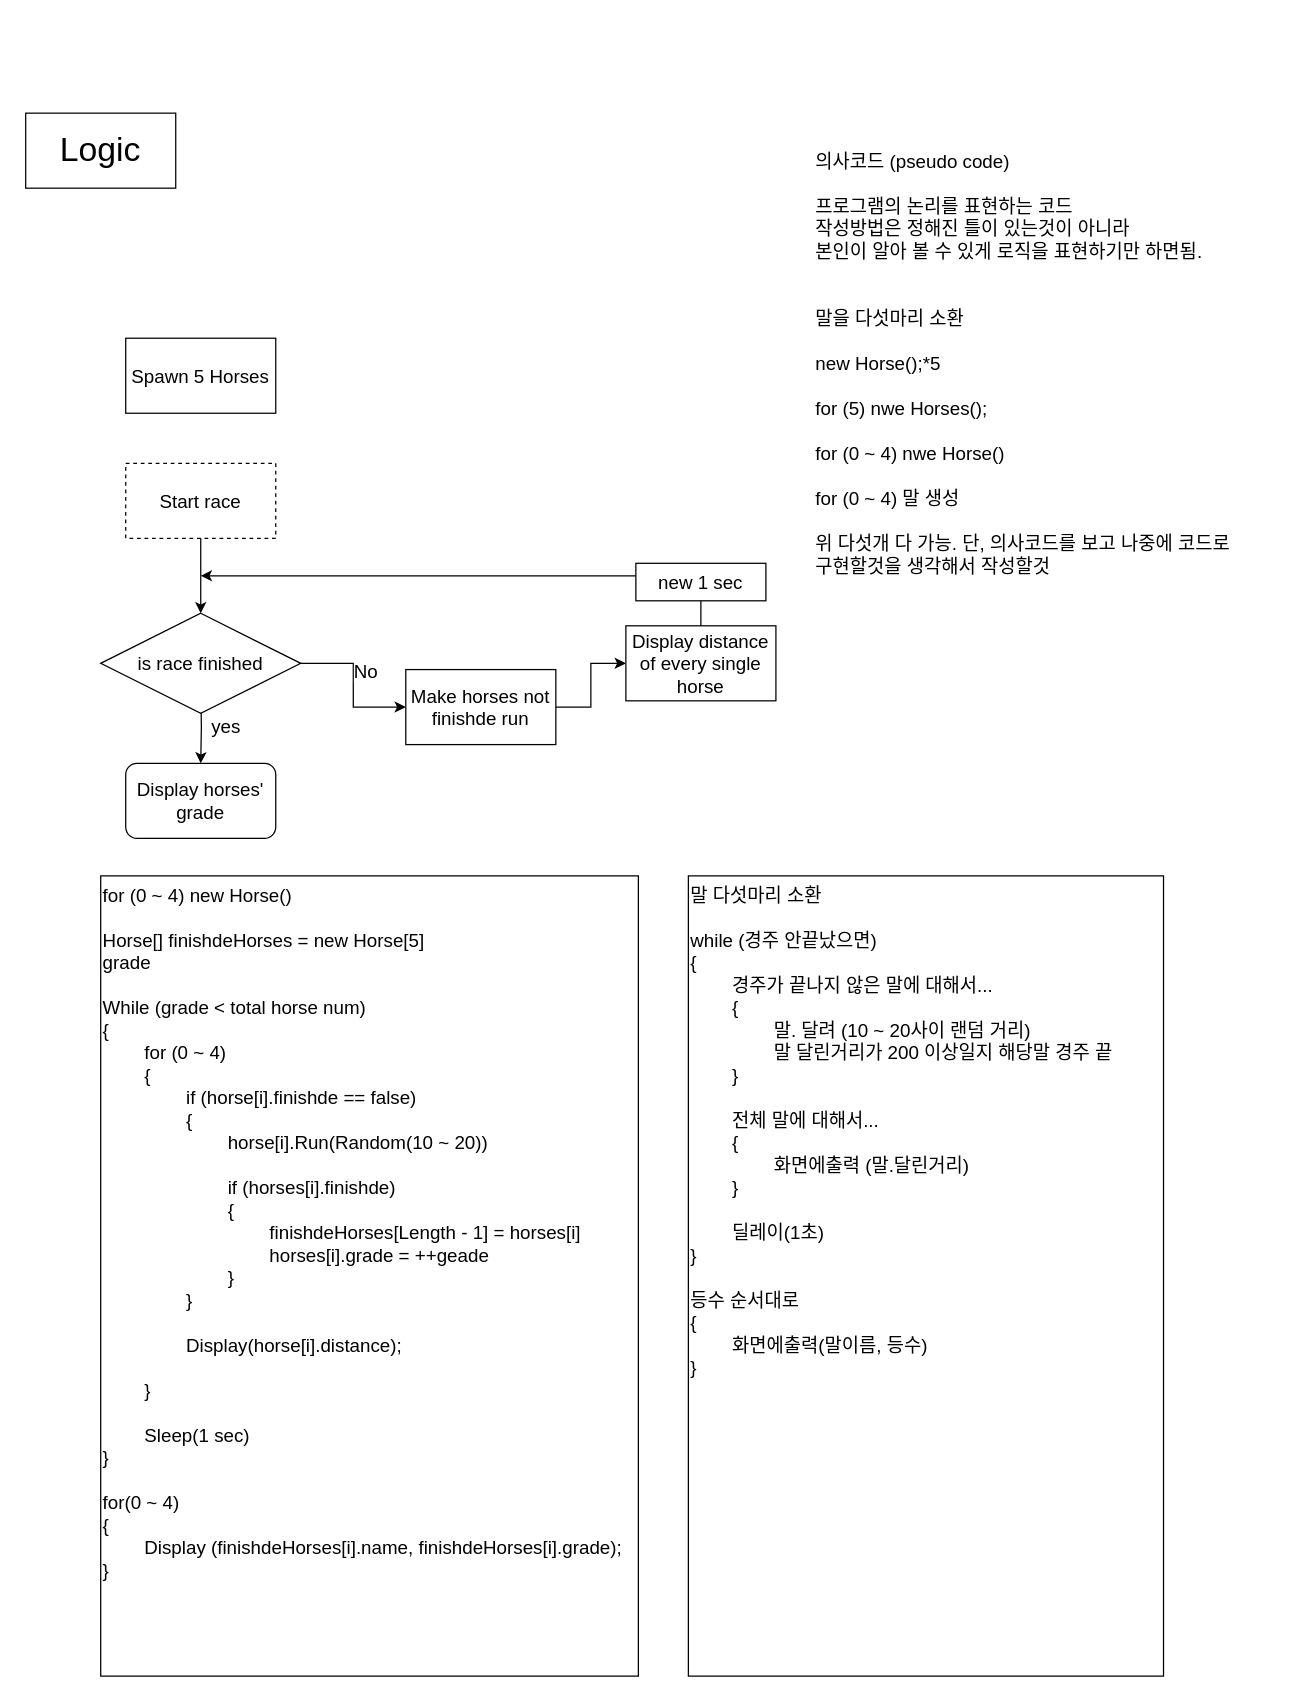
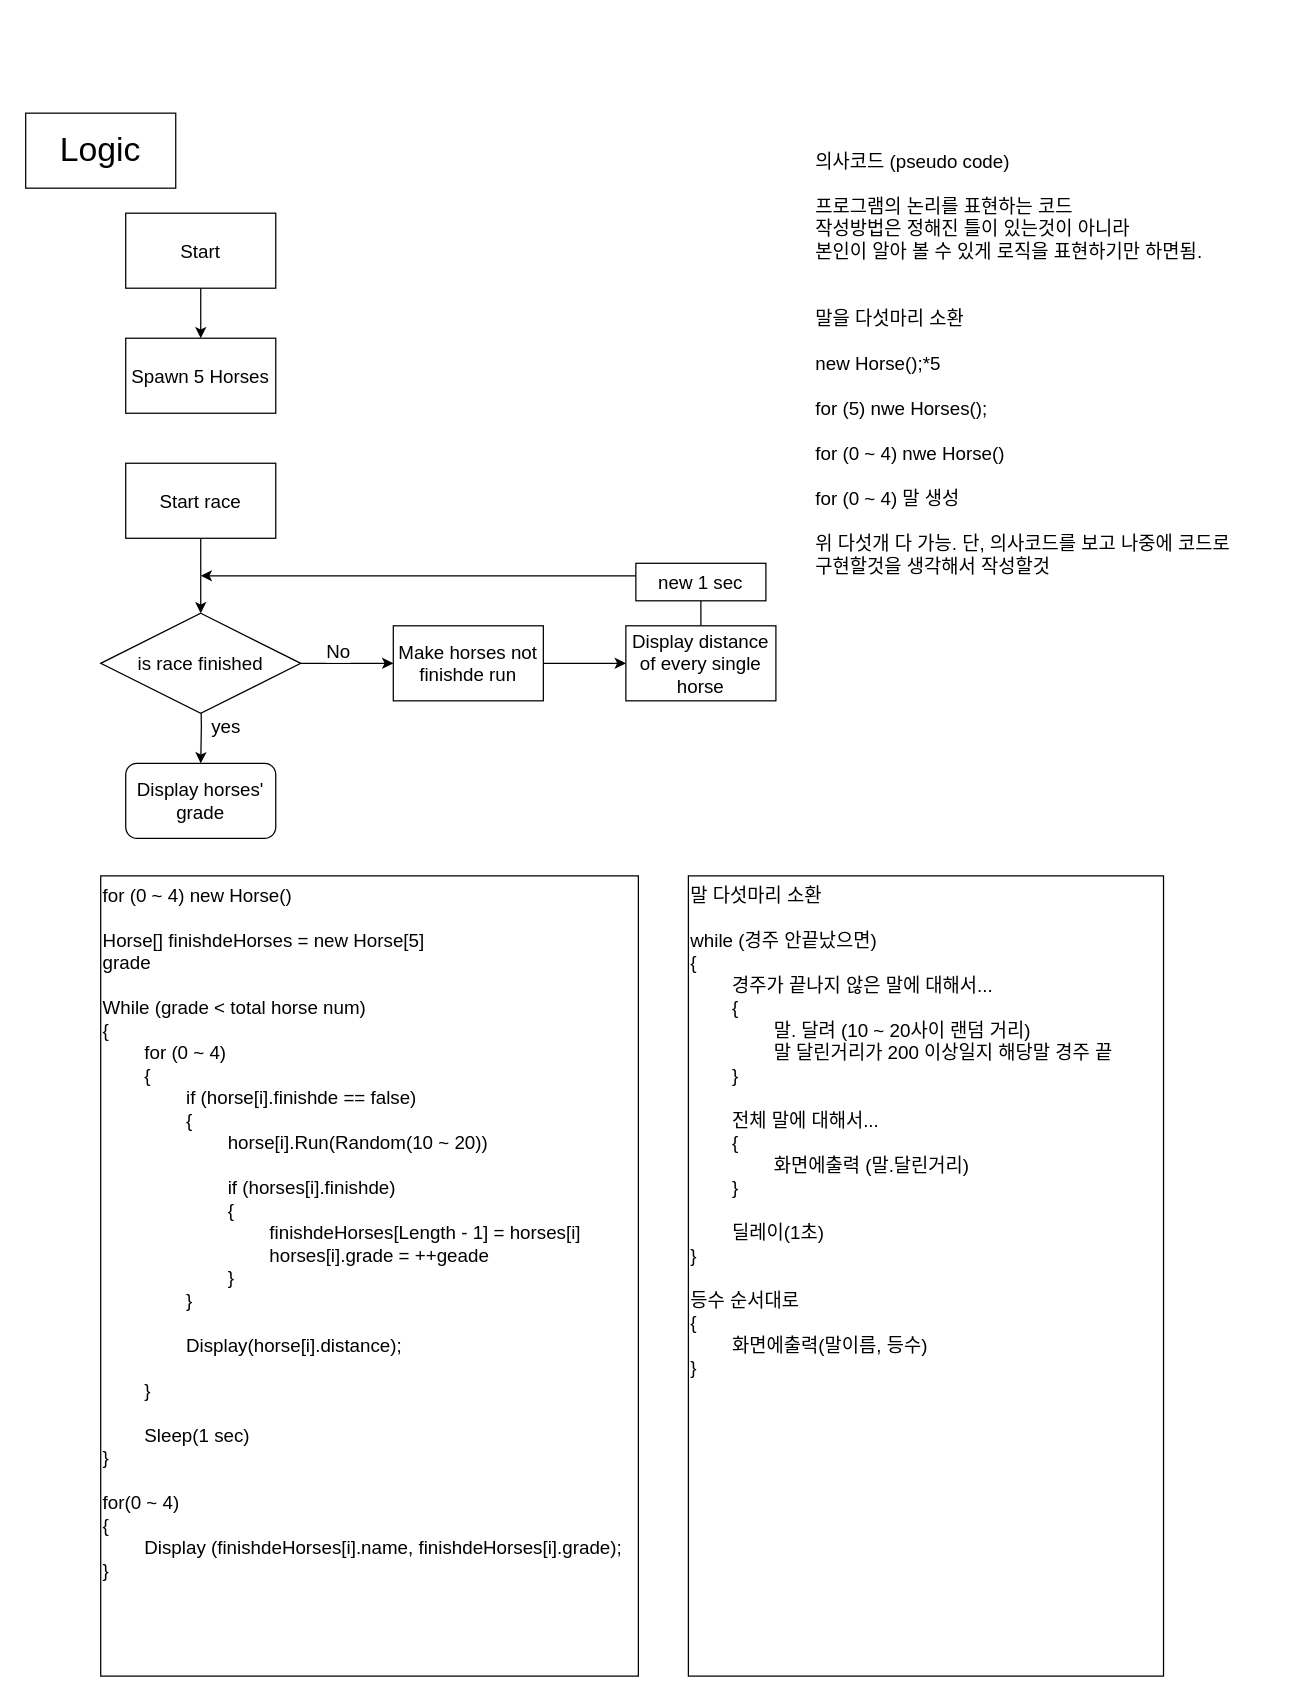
node "Start": added
edge "Start" -> "Spawn 5 Horses": added
node "Start race": style dashed -> solid
node "Make horses not finishde run": moved (481, 707) -> (468, 663)
